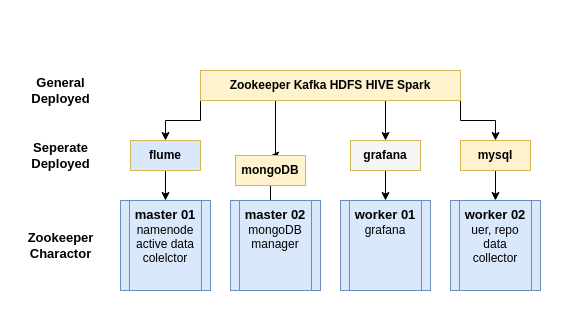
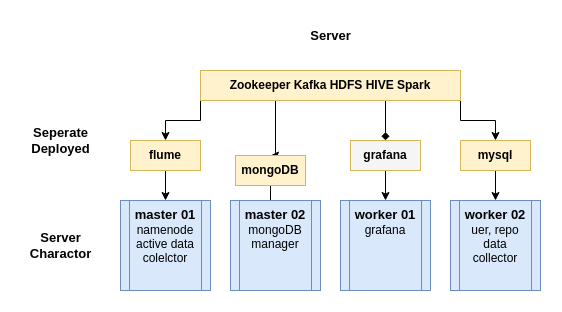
node "Server": added
node "GeneralDeployed": removed
edge "Zookeeper Kafka HDFS HIVE Spark" -> "grafana": arrowhead classic -> diamond
node "SeperateDeployed": moved (61, 156) -> (61, 141)
node "flume": fillcolor #dae8fc -> #fff2cc
node "Zookeeper Charactor": label "Zookeeper Charactor" -> "Server Charactor"
